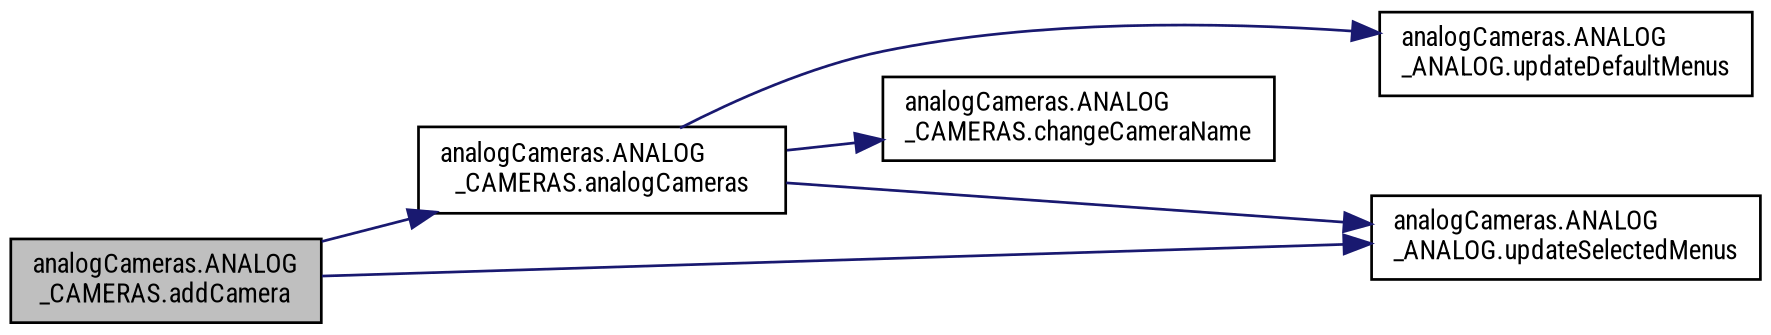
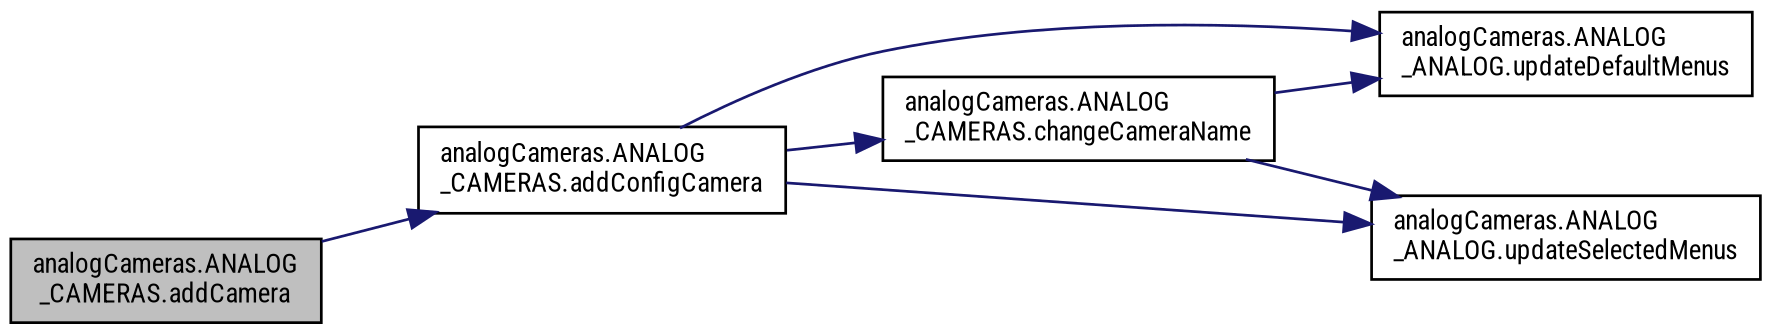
edge "analogCameras.ANALOG _CAMERAS.changeCameraName" -> "analogCameras.ANALOG _ANALOG.updateDefaultMenus": added
node "analogCameras.ANALOG _CAMERAS.analogCameras": label "analogCameras.ANALOG _CAMERAS.analogCameras" -> "analogCameras.ANALOG _CAMERAS.addConfigCamera"
edge "analogCameras.ANALOG _CAMERAS.addCamera" -> "analogCameras.ANALOG _ANALOG.updateSelectedMenus": now "analogCameras.ANALOG _CAMERAS.changeCameraName" -> "analogCameras.ANALOG _ANALOG.updateSelectedMenus"
